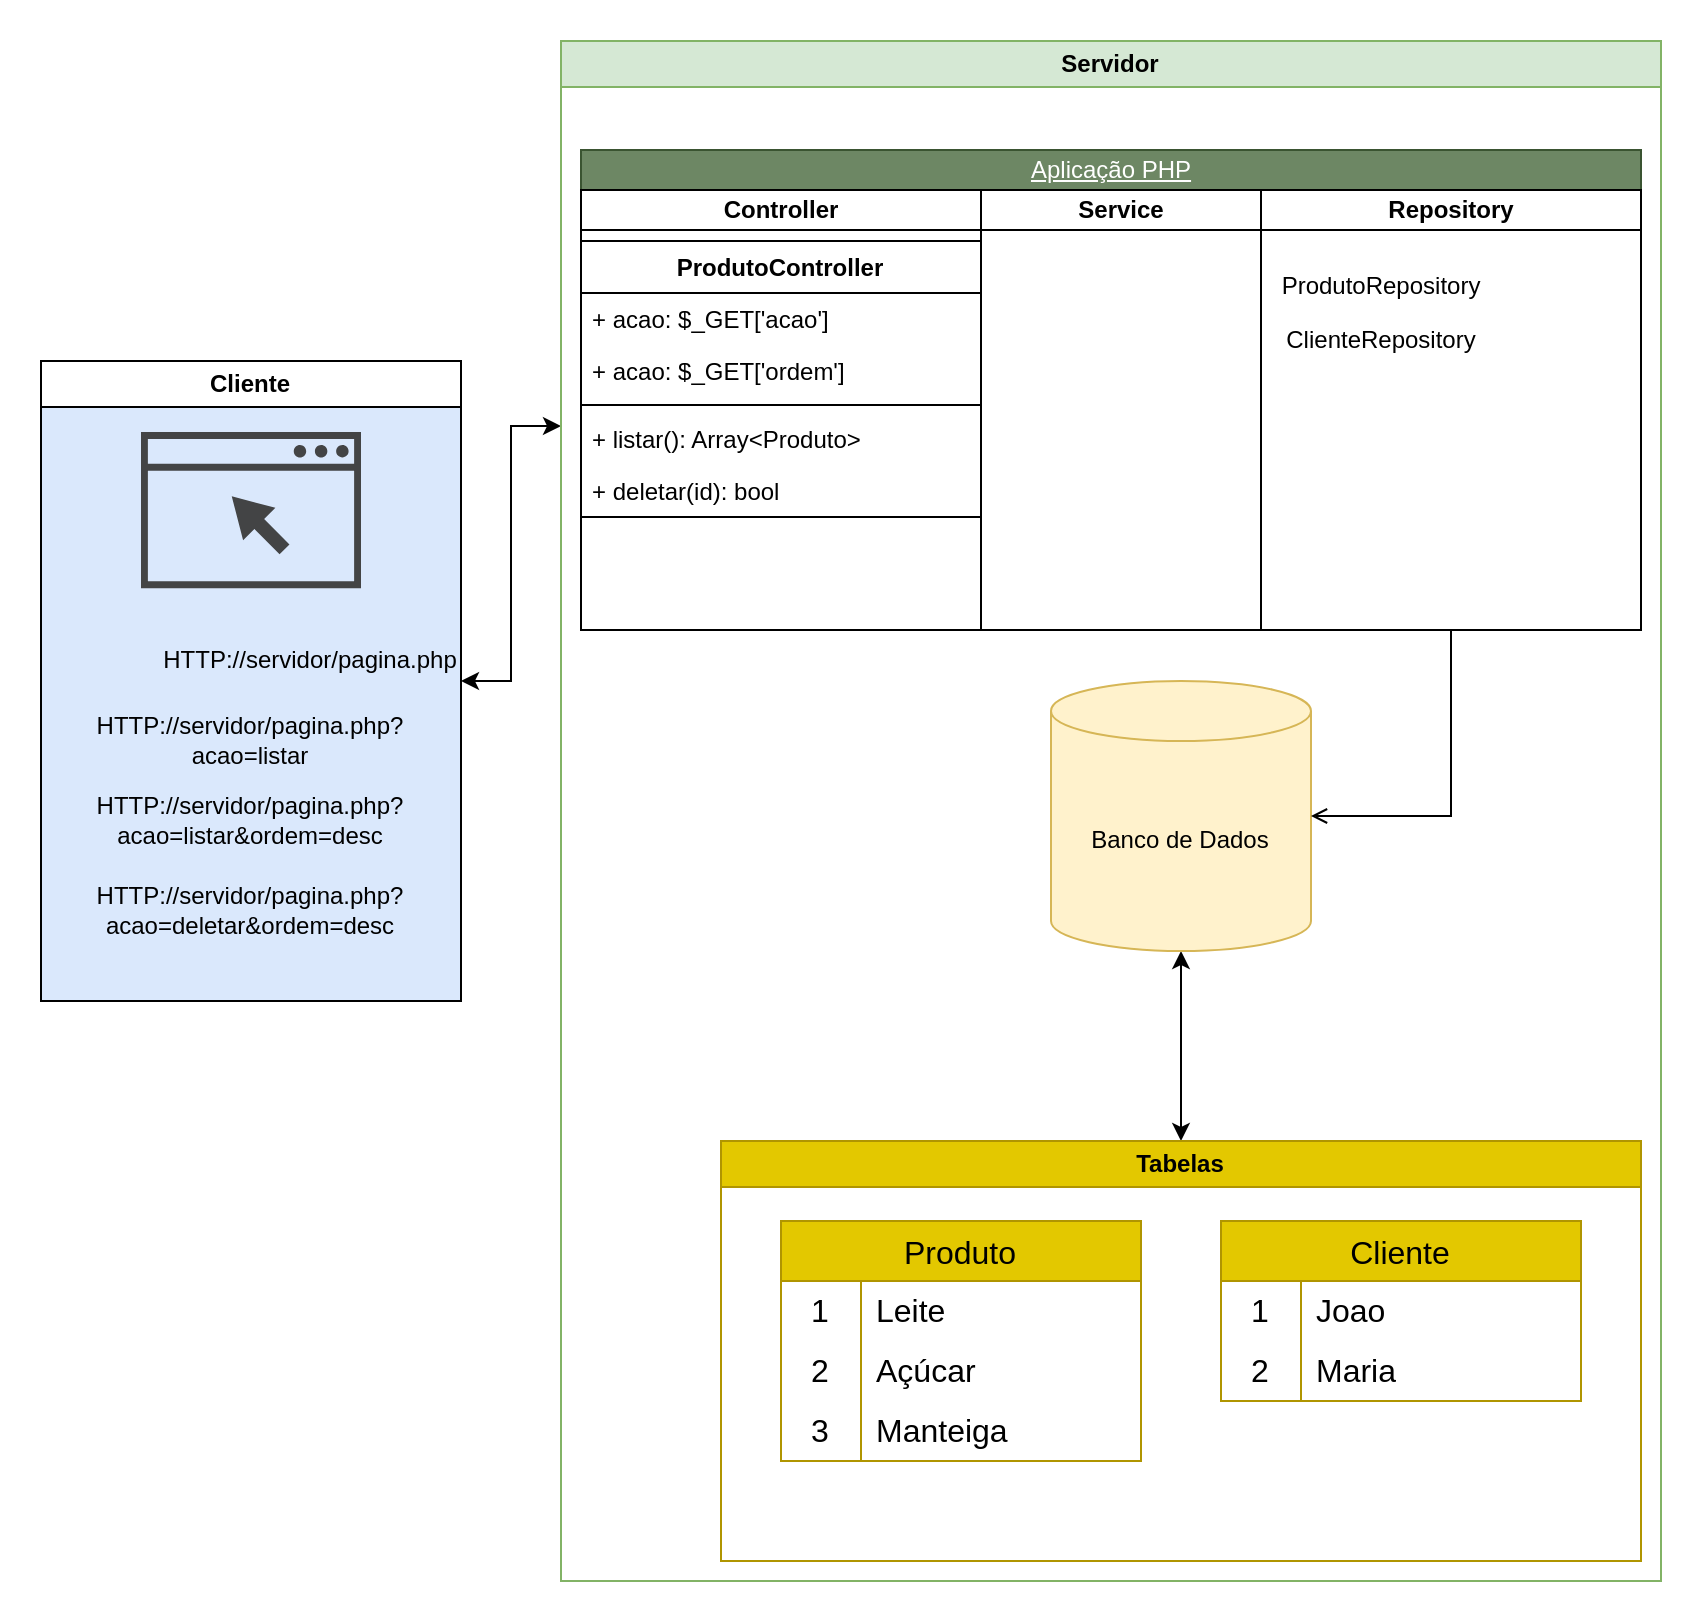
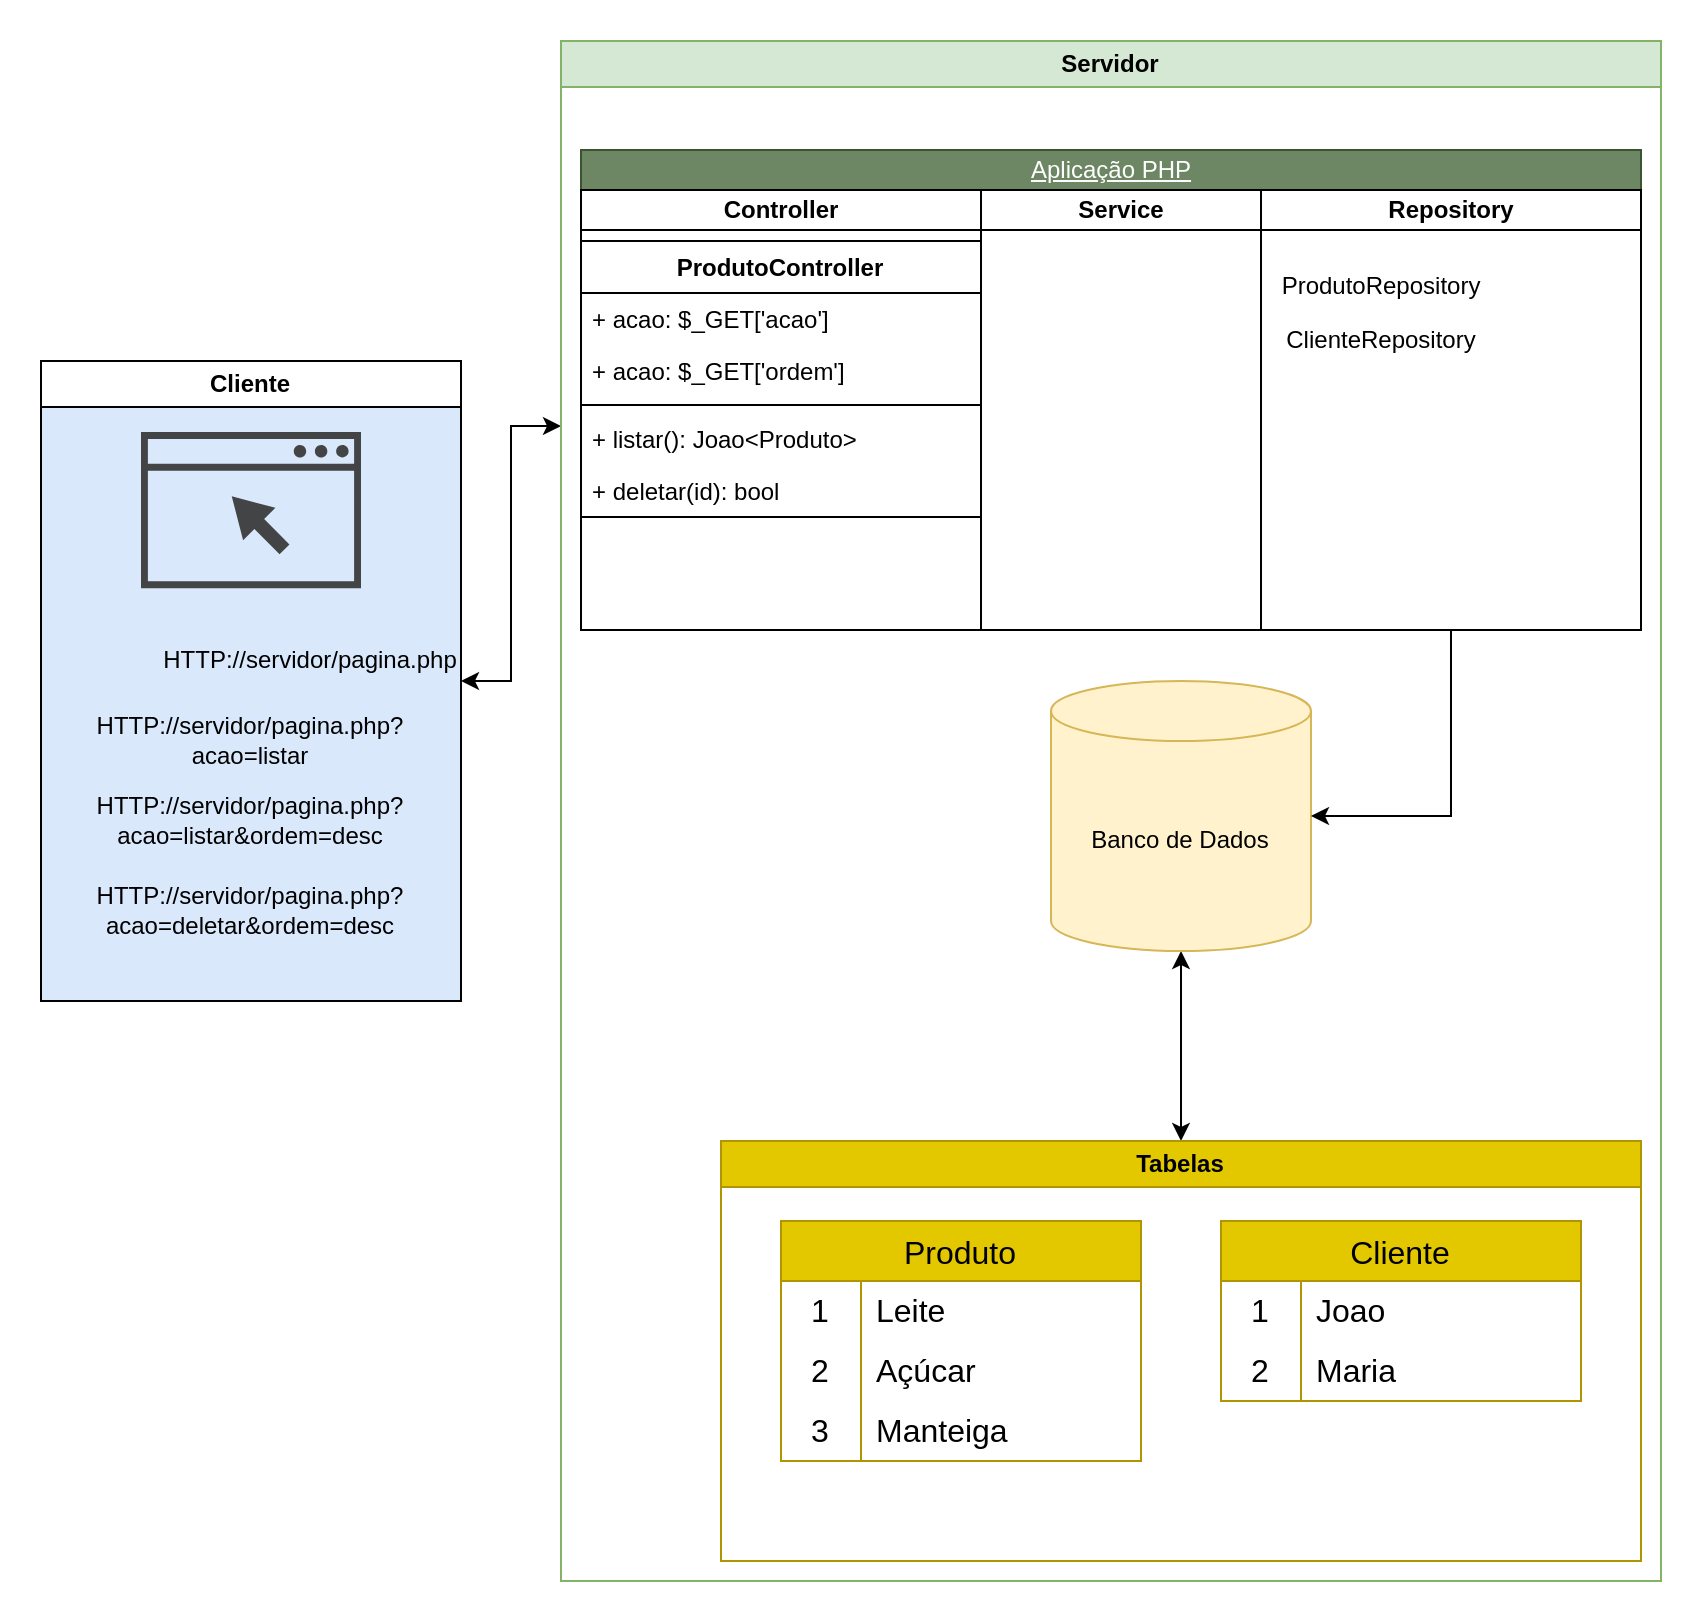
node "+ listar(): Array<Produto>": label "+ listar(): Array<Produto>" -> "+ listar(): Joao<Produto>"
edge "Repository" -> "Banco de Dados": arrowhead open -> classic
